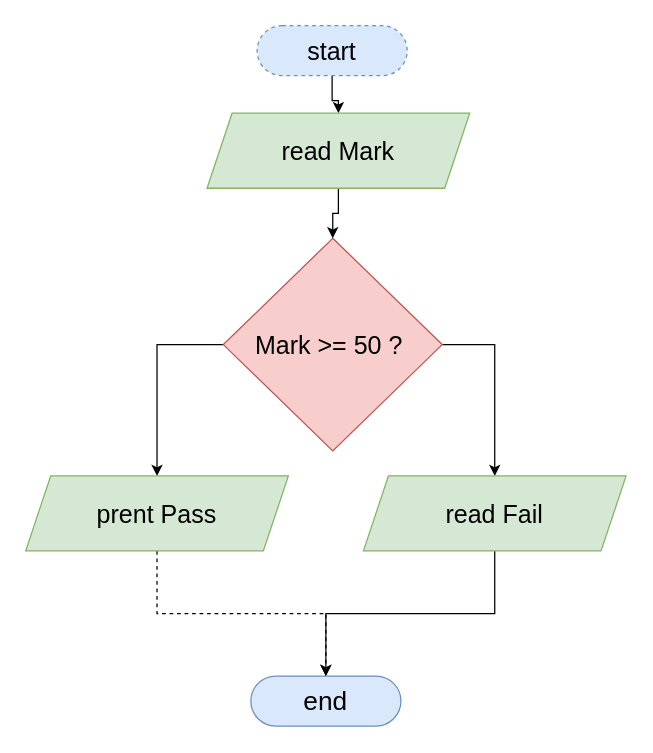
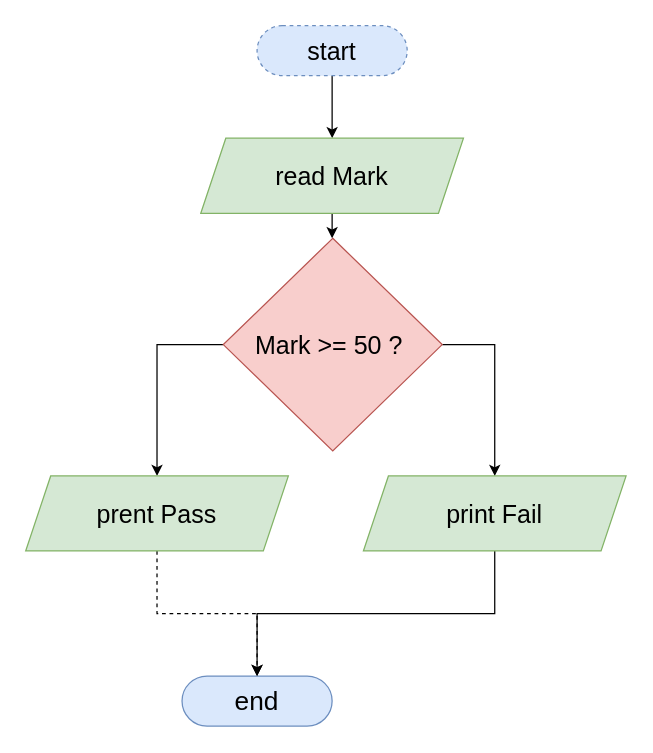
node "read Mark": moved (338, 151) -> (332, 176)
node "read Fail": label "read Fail" -> "print Fail"
node "end": moved (326, 701) -> (257, 701)
